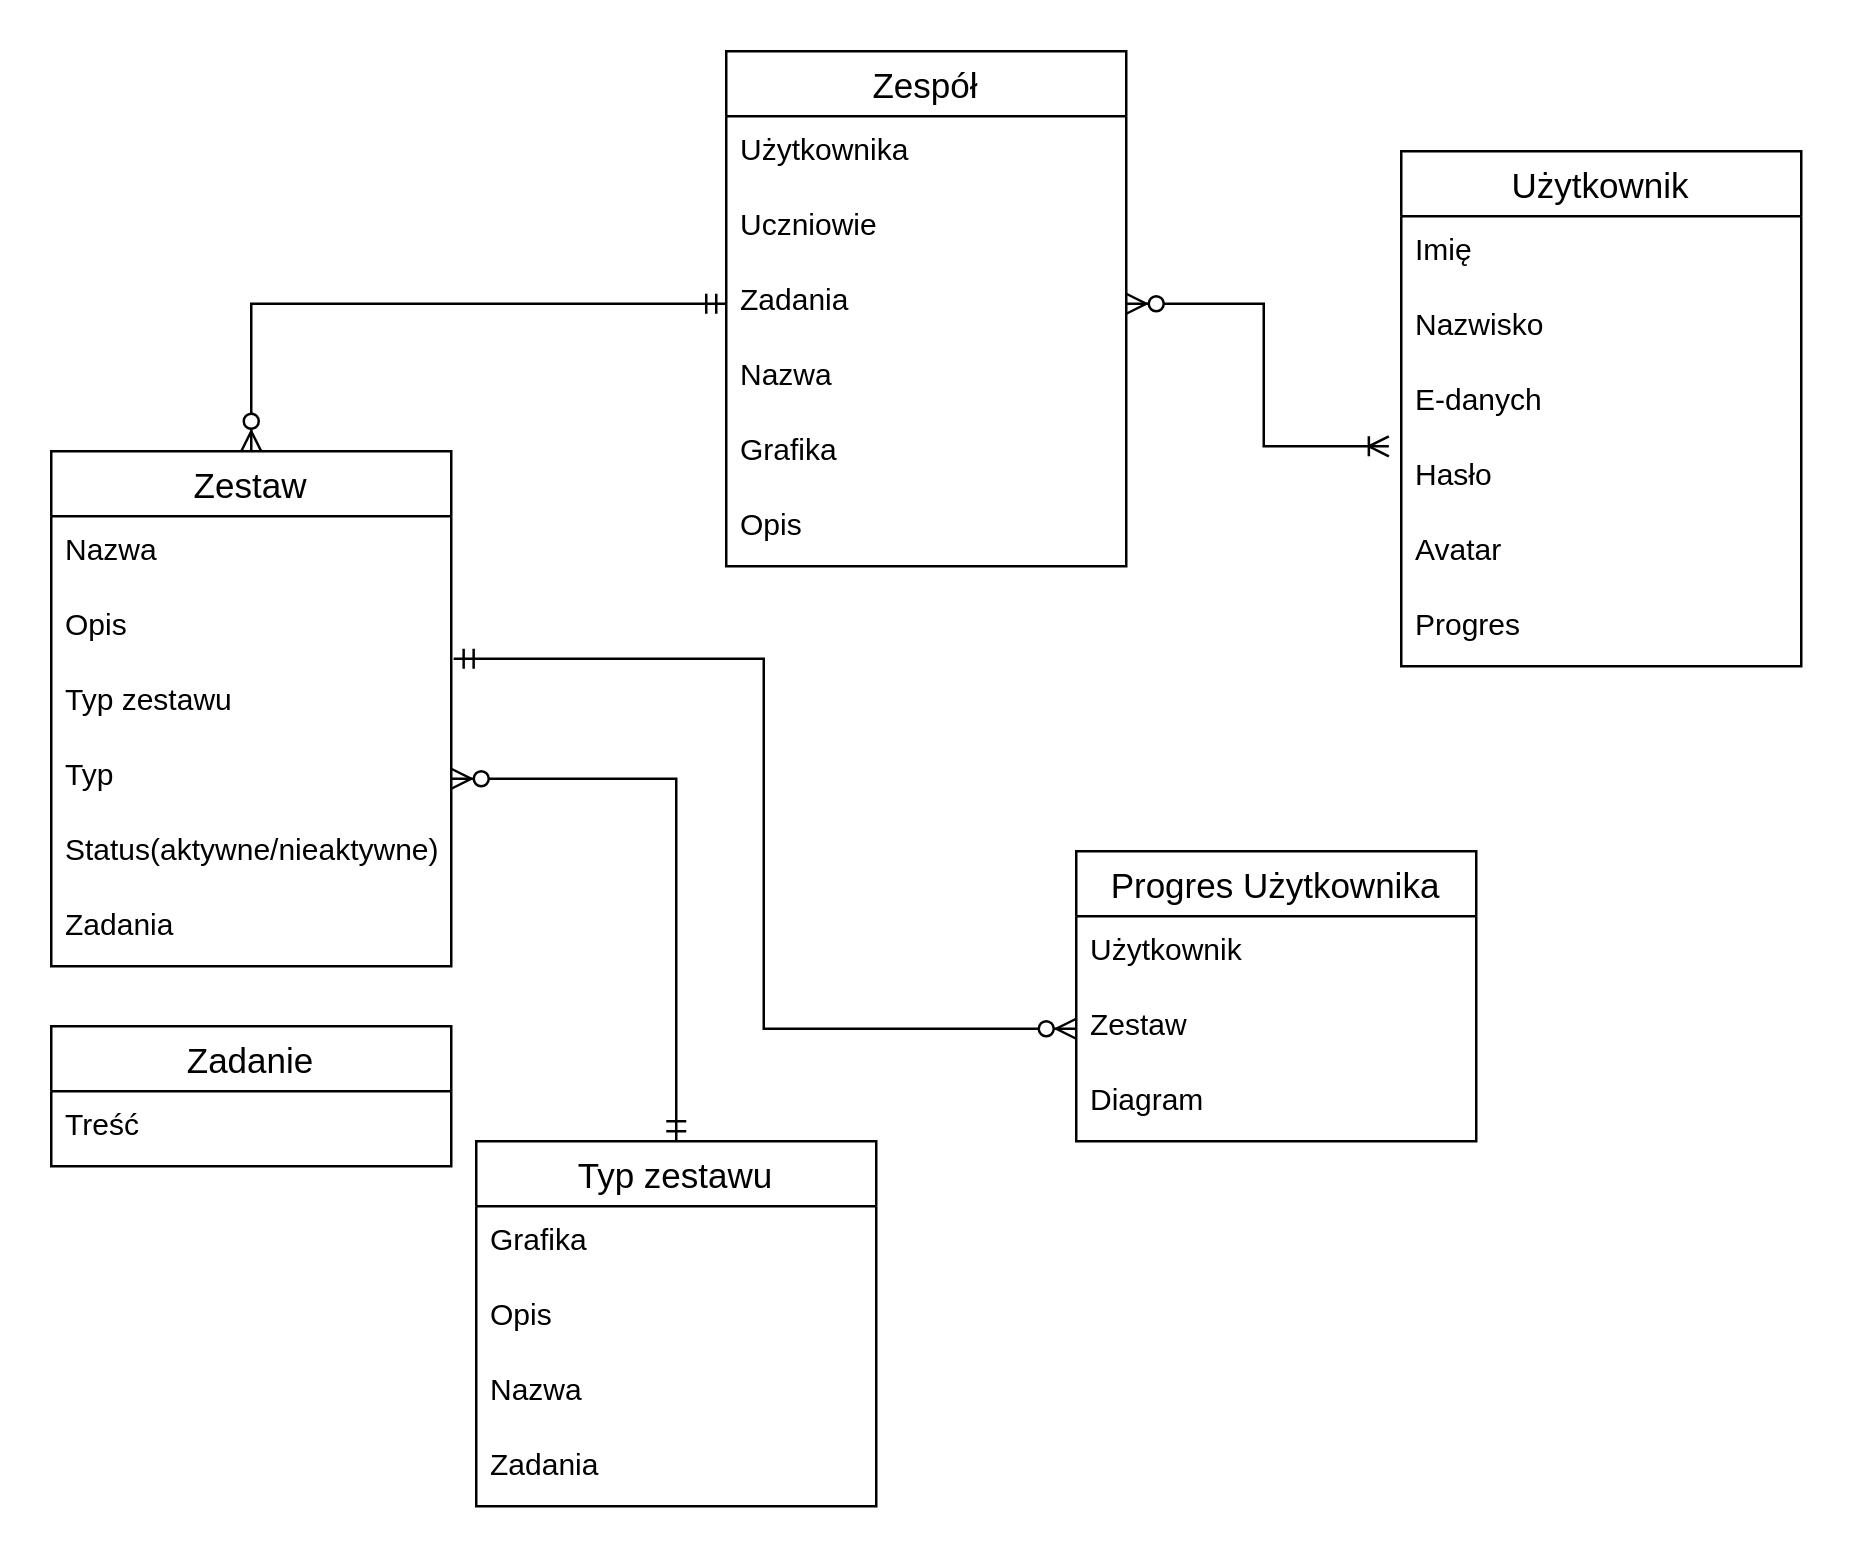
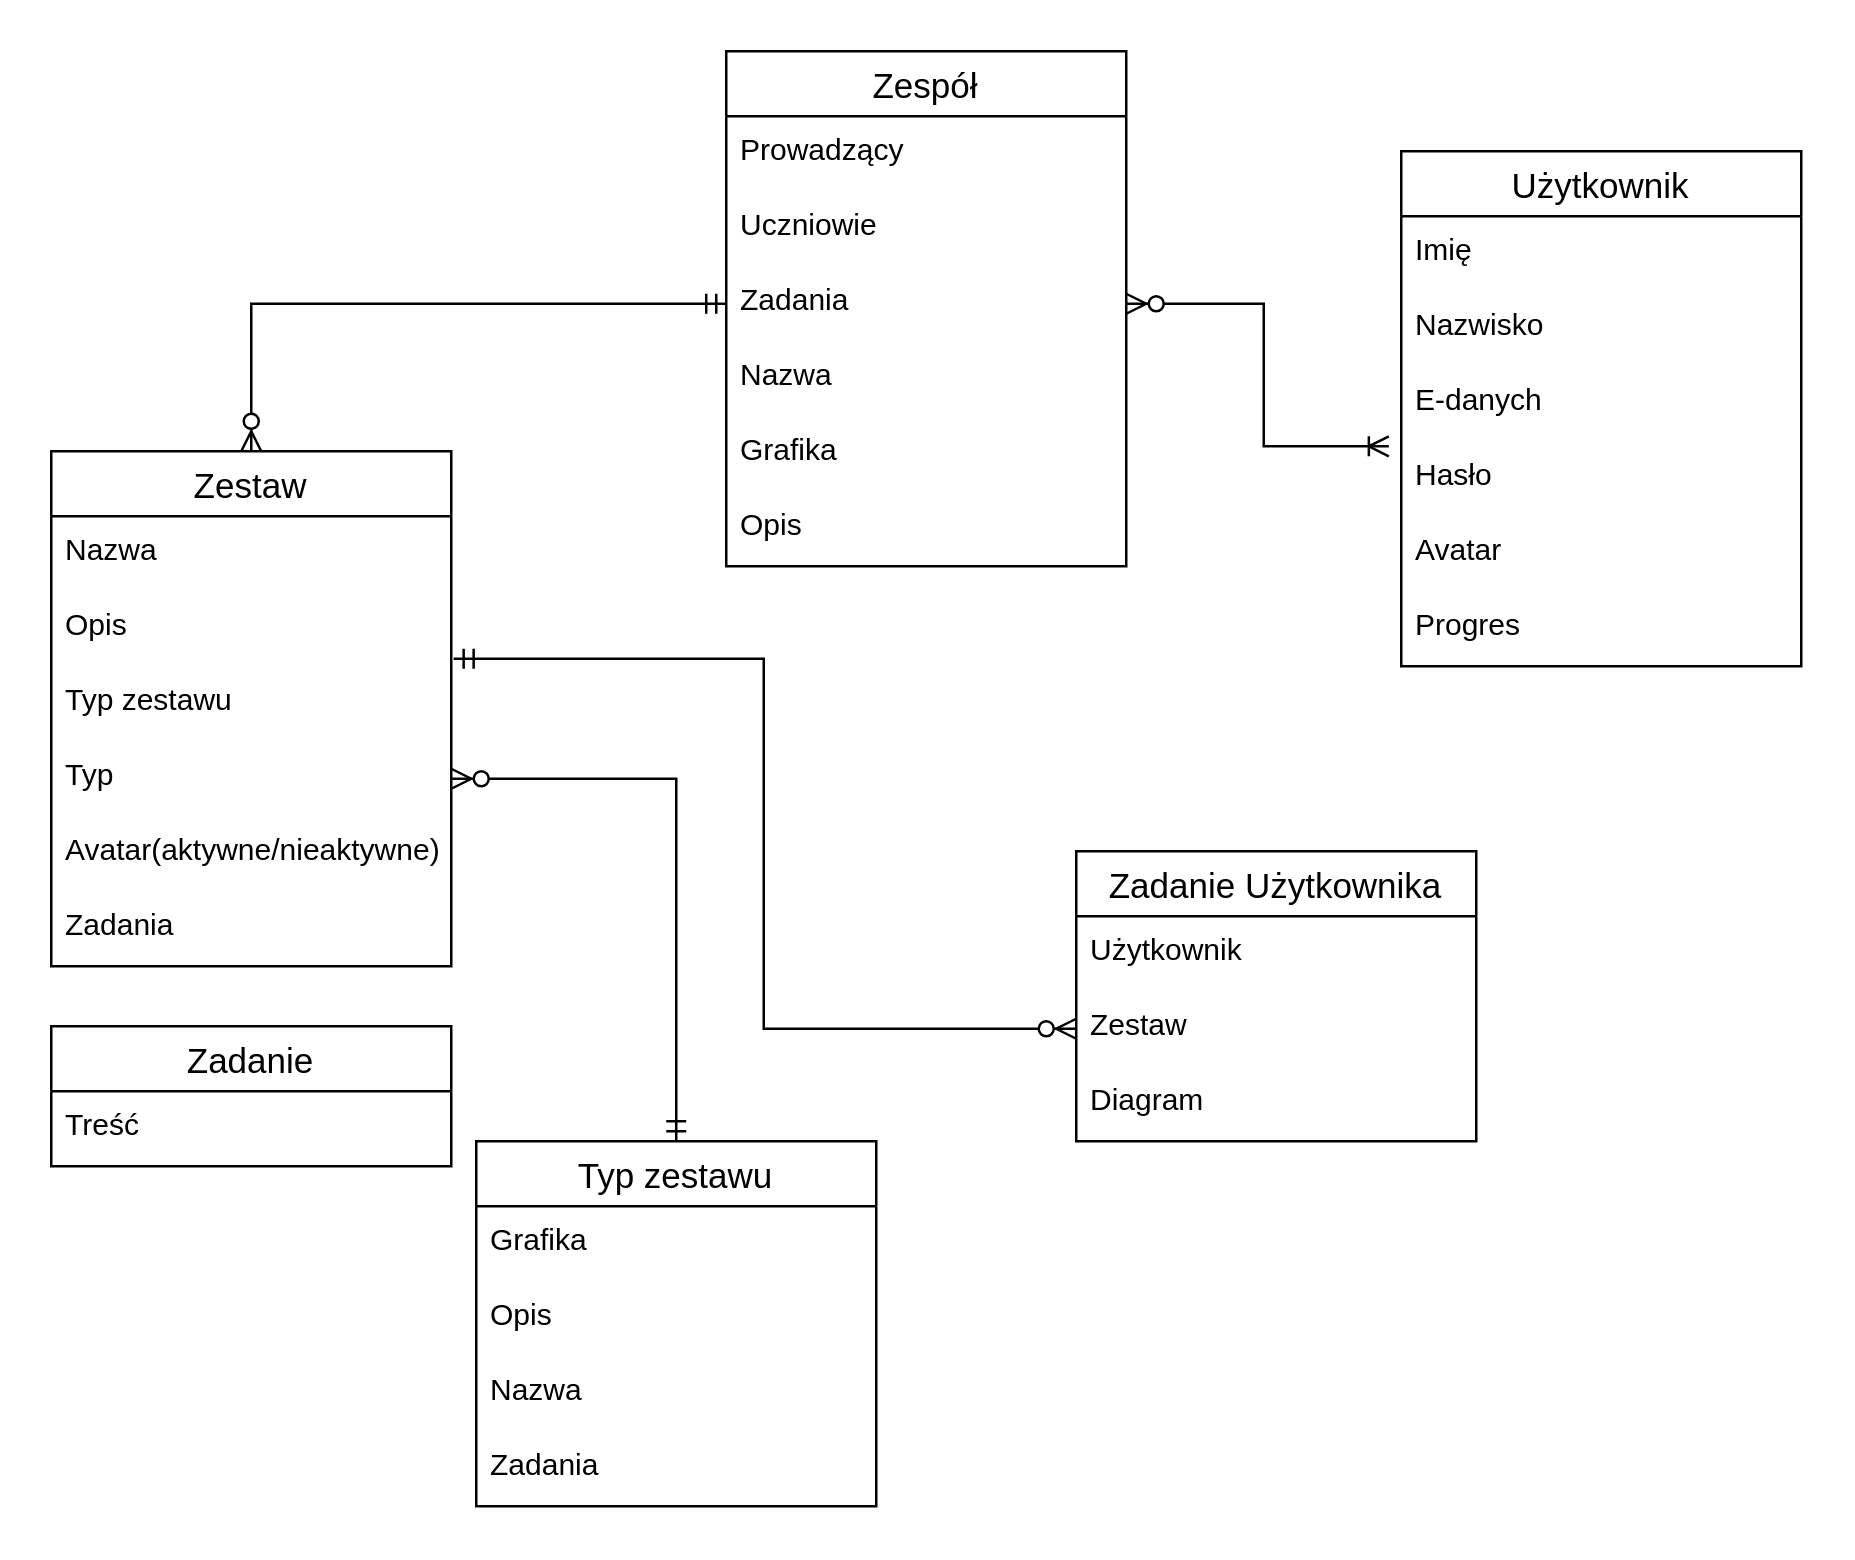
node "Użytkownika": label "Użytkownika" -> "Prowadzący"
node "Status(aktywne/nieaktywne)": label "Status(aktywne/nieaktywne)" -> "Avatar(aktywne/nieaktywne)"
node "Progres Użytkownika": label "Progres Użytkownika" -> "Zadanie Użytkownika"
